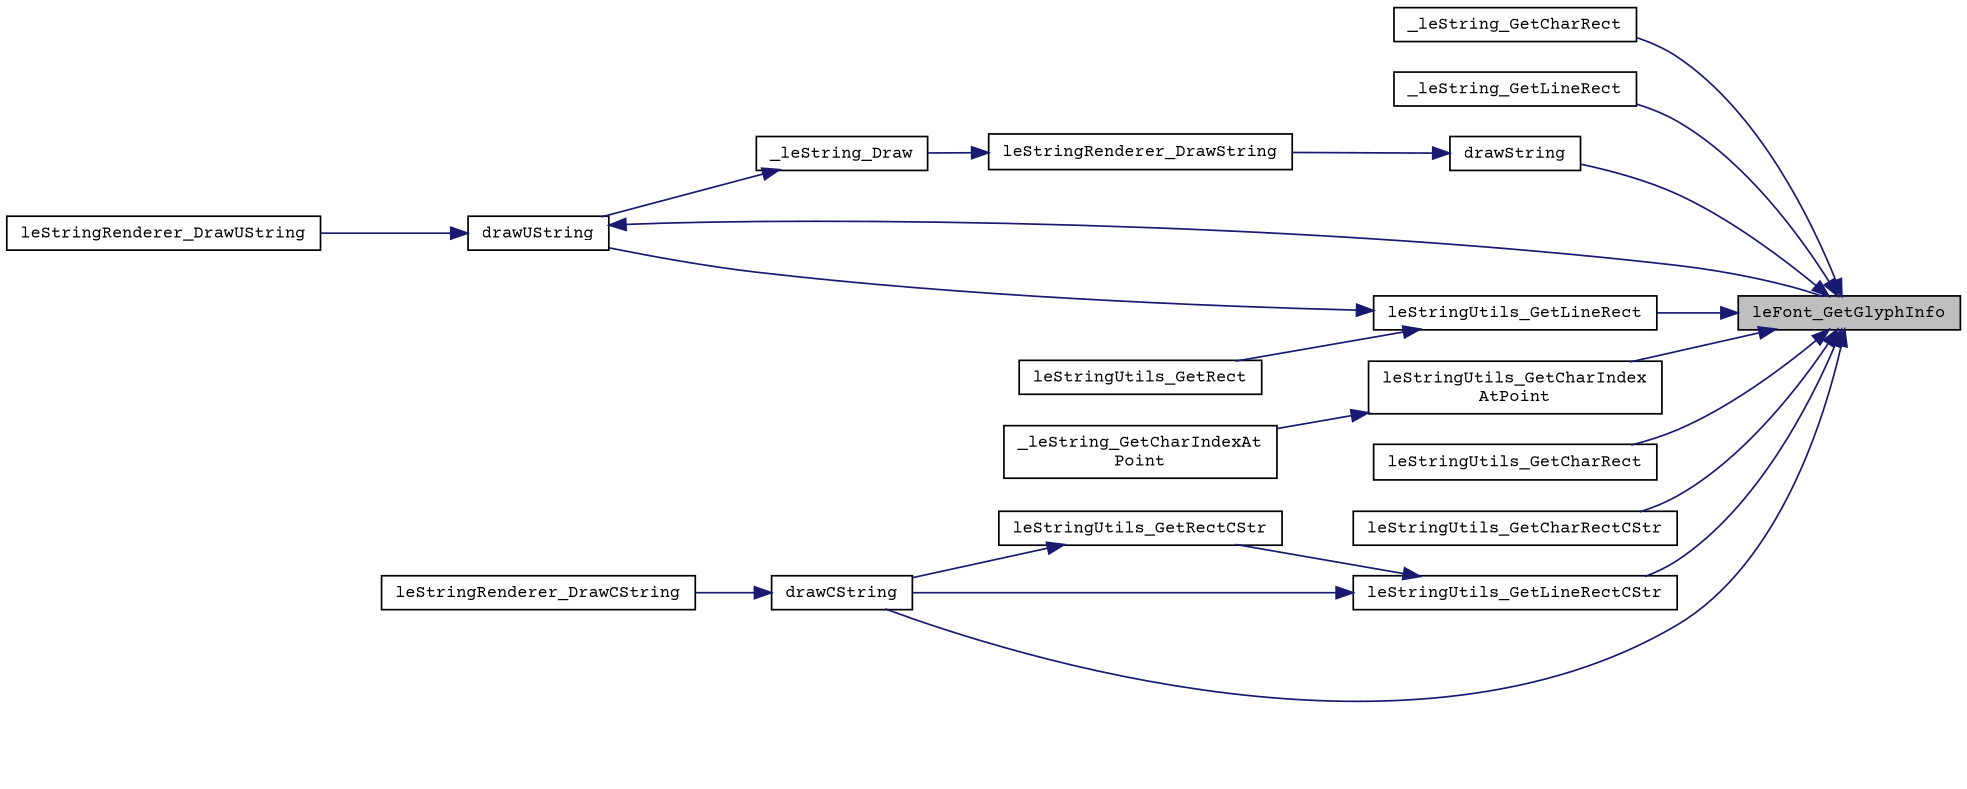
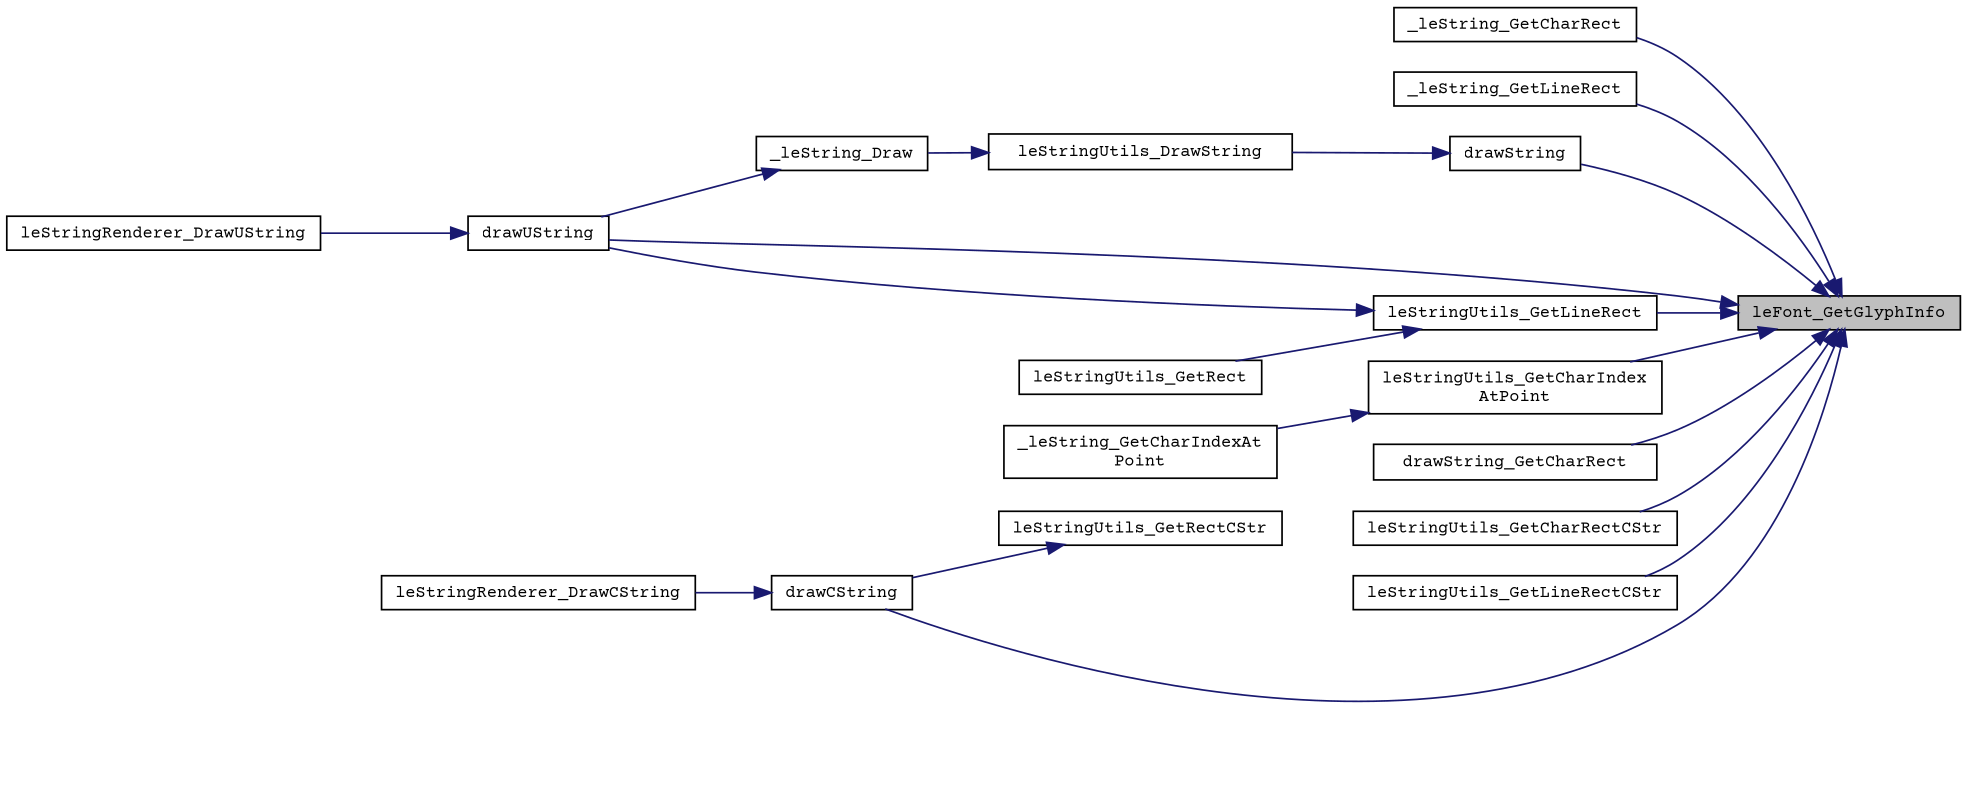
node "leStringRenderer_DrawString": label "leStringRenderer_DrawString" -> "leStringUtils_DrawString"
edge "leFont_GetGlyphInfo" -> "drawUString": reversed
node "leStringUtils_GetCharRect": label "leStringUtils_GetCharRect" -> "drawString_GetCharRect"
edge "leStringUtils_GetRectCStr" -> "leStringUtils_GetLineRectCStr": removed
edge "drawCString" -> "leStringUtils_GetLineRectCStr": removed
